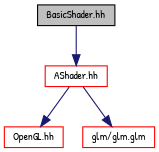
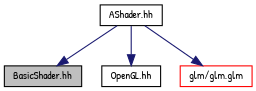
edge "BasicShader.hh" -> "AShader.hh": reversed
node "AShader.hh": color red -> black
node "OpenGL.hh": color red -> black
